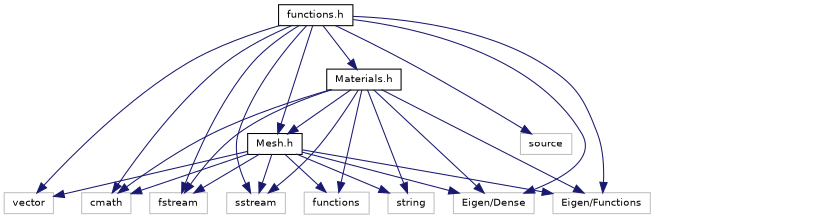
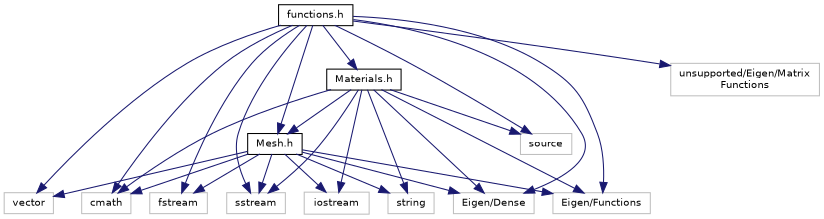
node "unsupported/Eigen/Matrix Functions": added
edge "Materials.h" -> "fstream": now "Materials.h" -> "source"
node "functions": label "functions" -> "iostream"
